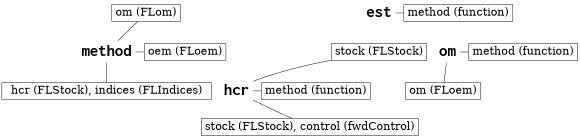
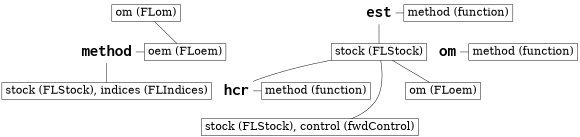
edge "om (FLom)" -- "method": now "om (FLom)" -- "oem (FLoem)"
edge "est" -- "stock (FLStock)": added
edge "om" -- "om (FLoem)": now "stock (FLStock)" -- "om (FLoem)"
node "hcr (FLStock), indices (FLIndices)": label "hcr (FLStock), indices (FLIndices)" -> "stock (FLStock), indices (FLIndices)"
edge "hcr" -- "stock (FLStock), control (fwdControl)": now "stock (FLStock)" -- "stock (FLStock), control (fwdControl)"
